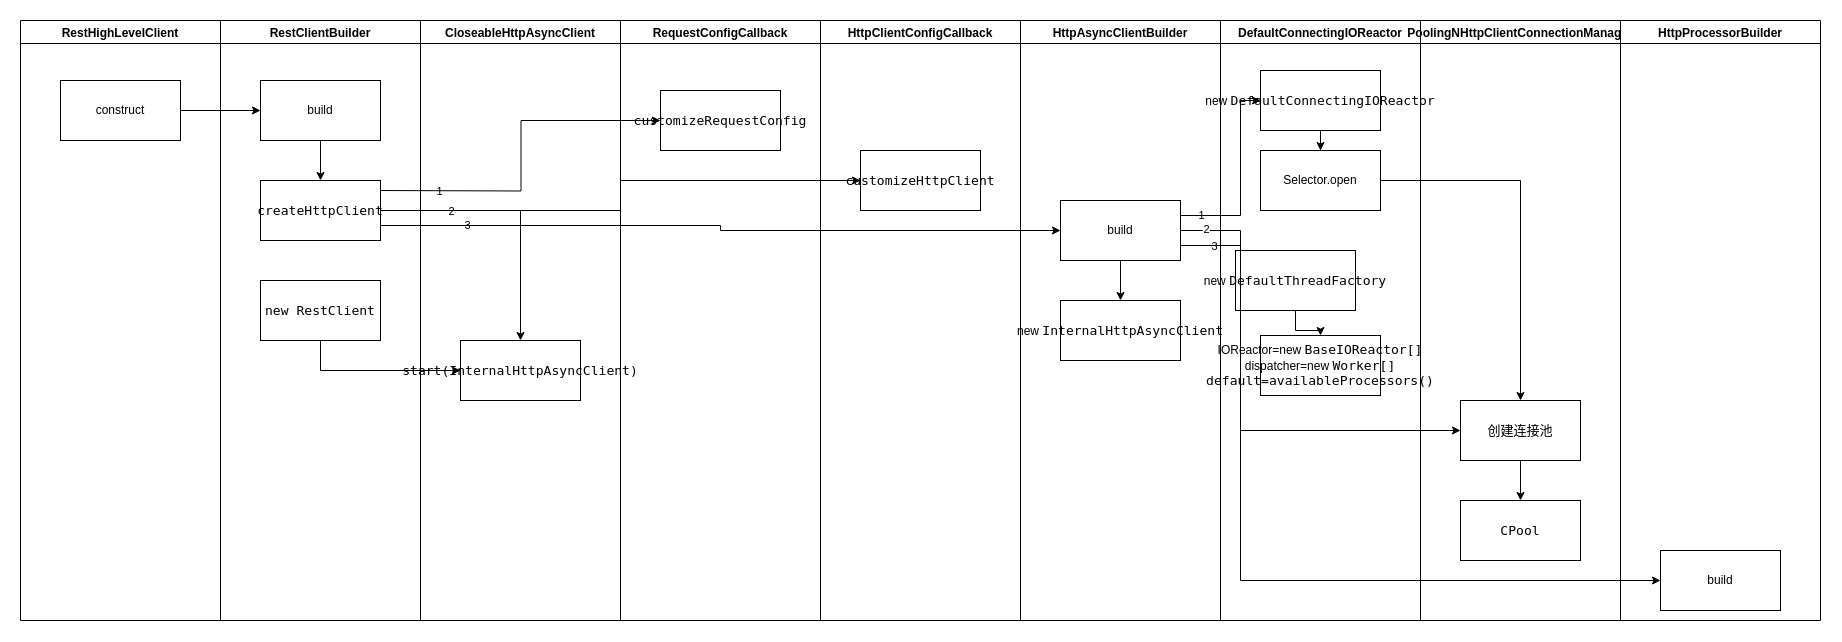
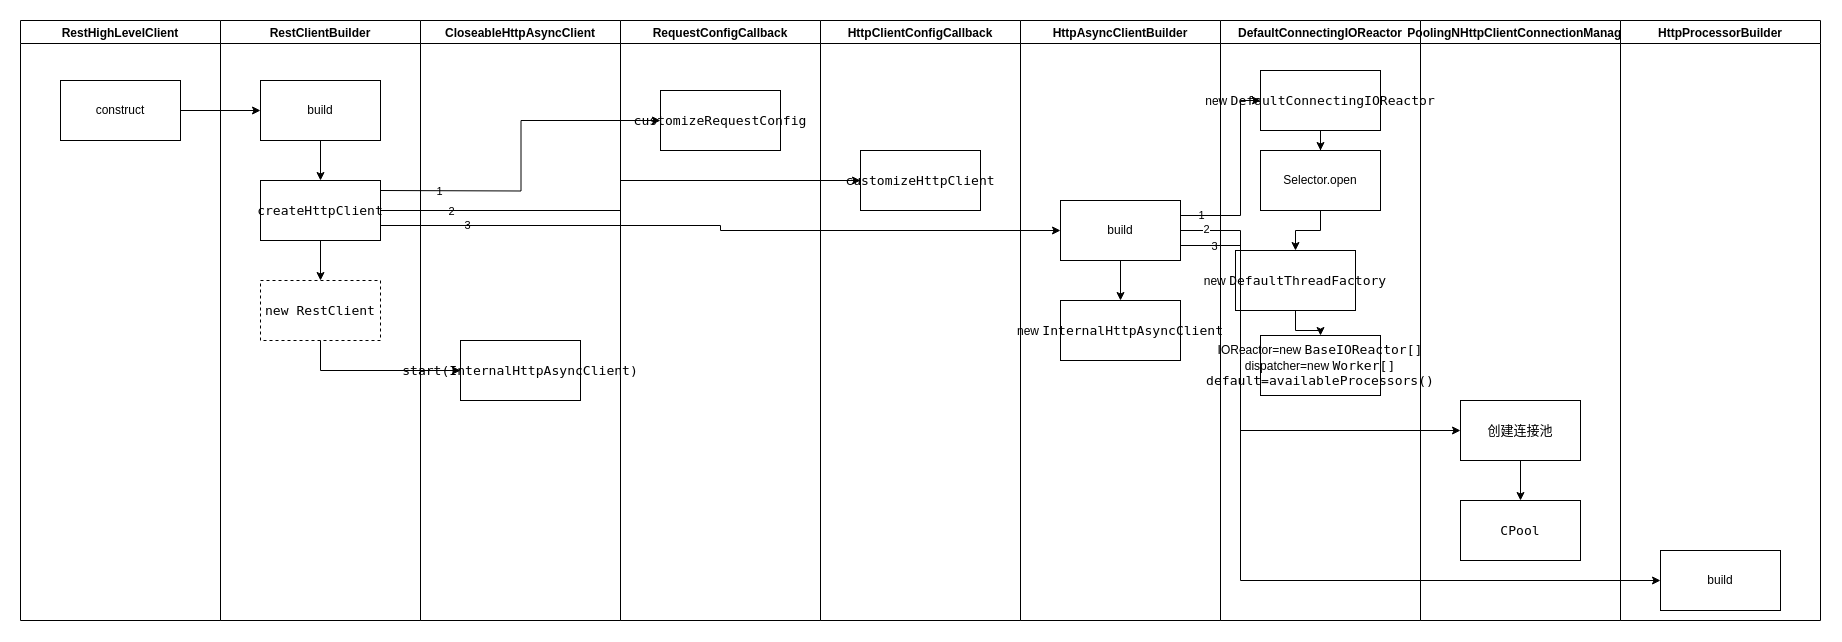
edge "Selector.open" -> "创建连接池": now "Selector.open" -> "new DefaultThreadFactory"
edge "createHttpClient" -> "start(InternalHttpAsyncClient)": now "createHttpClient" -> "new RestClient"
node "new RestClient": style solid -> dashed
